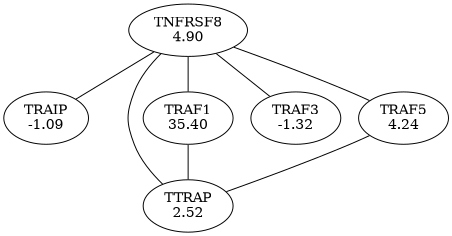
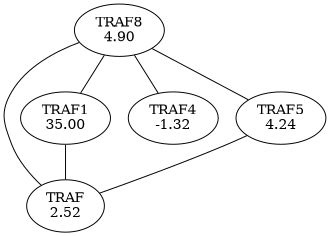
node "TNFRSF8 4.90": label "TNFRSF8 4.90" -> "TRAF8 4.90"
node "TRAIP -1.09": removed
node "TRAF1 35.40": label "TRAF1 35.40" -> "TRAF1 35.00"
node "TRAF3 -1.32": label "TRAF3 -1.32" -> "TRAF4 -1.32"
node "TTRAP 2.52": label "TTRAP 2.52" -> "TRAF 2.52"
